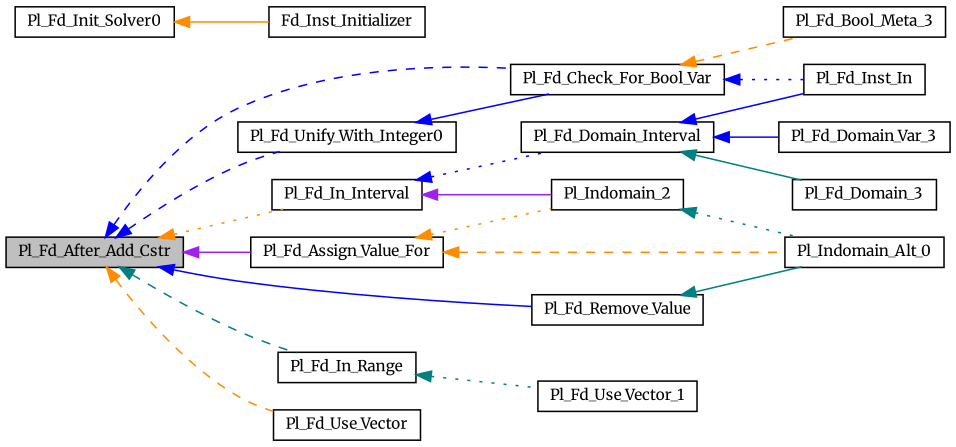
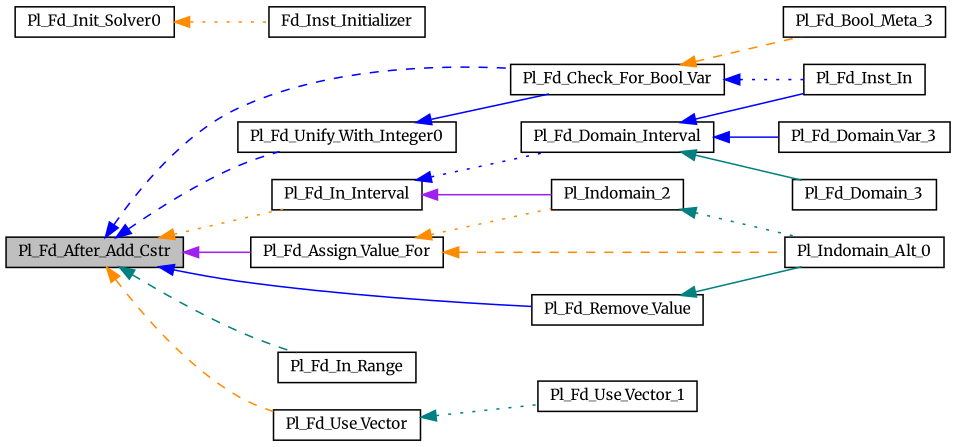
edge "Fd_Inst_Initializer" -> "Pl_Fd_Init_Solver0": style solid -> dotted
edge "Pl_Fd_Use_Vector_1" -> "Pl_Fd_In_Range": now "Pl_Fd_Use_Vector_1" -> "Pl_Fd_Use_Vector"
